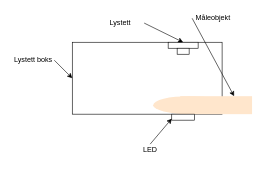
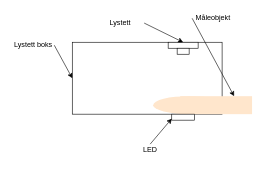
node "Lystett boks": moved (33, 60) -> (33, 45)
